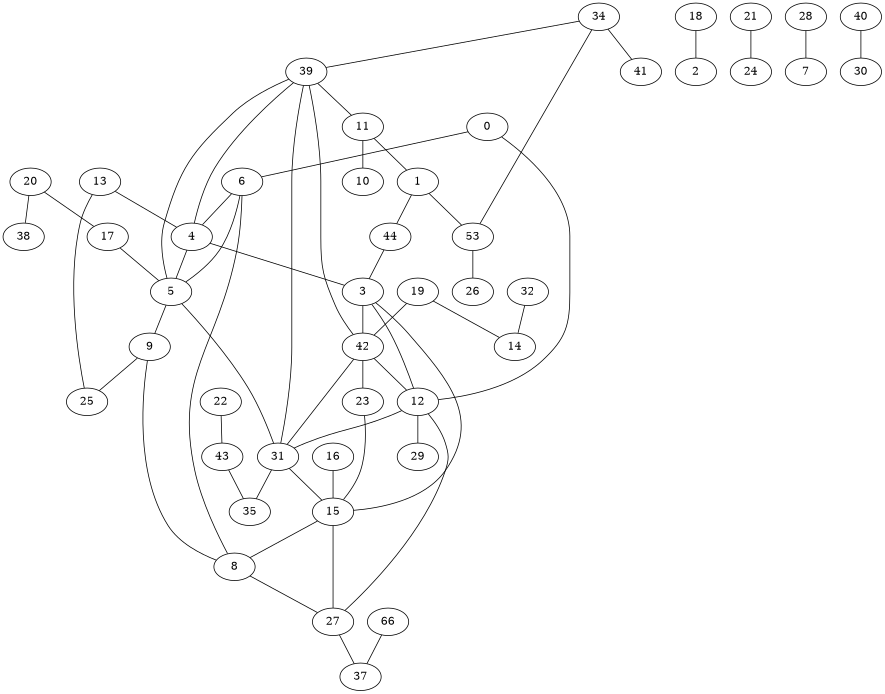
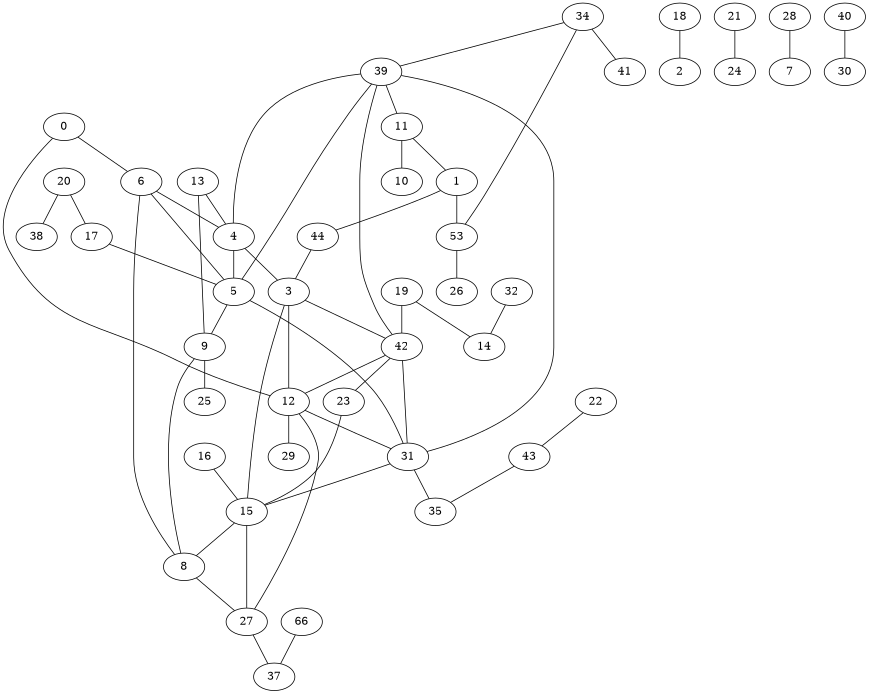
edge "13" -- "25": now "13" -- "9"
